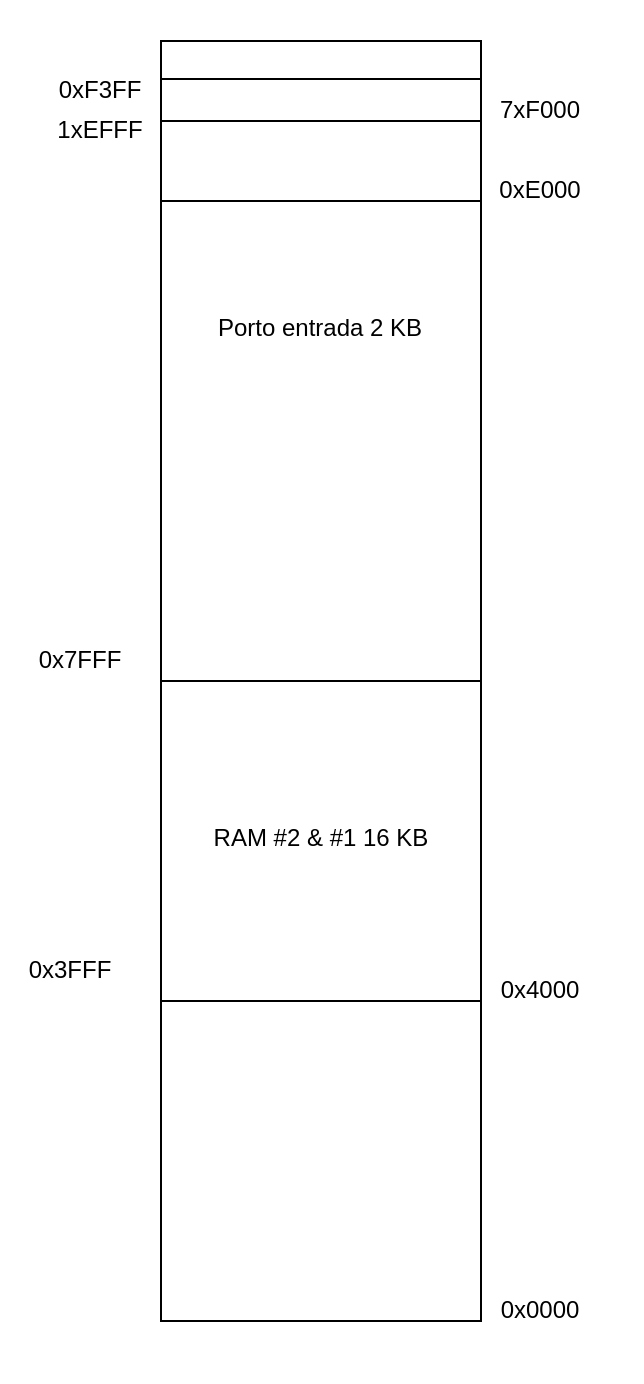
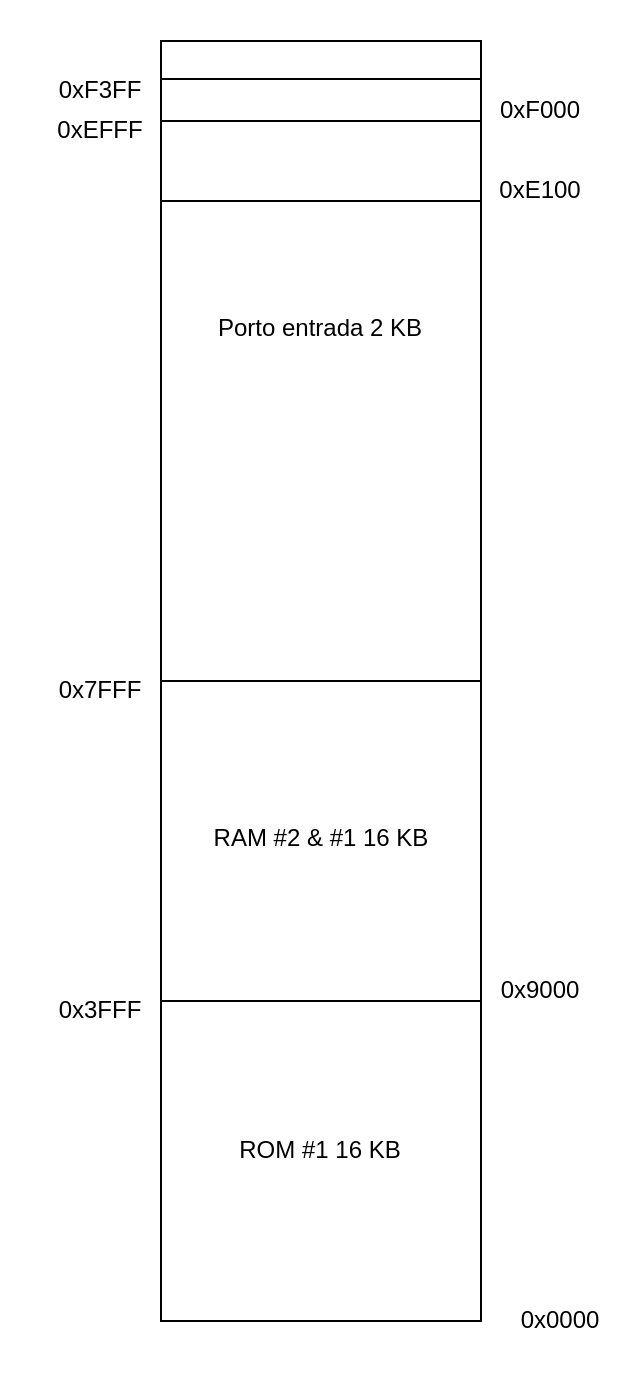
node "7xF000": label "7xF000" -> "0xF000"
node "1xEFFF": label "1xEFFF" -> "0xEFFF"
node "0xE000": label "0xE000" -> "0xE100"
node "0x7FFF": moved (81, 661) -> (101, 691)
node "0x3FFF": moved (71, 971) -> (101, 1011)
node "0x4000": label "0x4000" -> "0x9000"
node "ROM #1 16 KB": added
node "0x0000": moved (541, 1311) -> (561, 1321)
